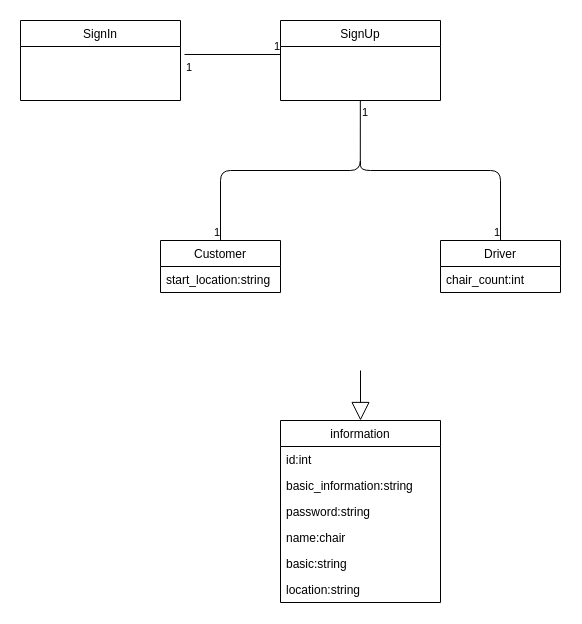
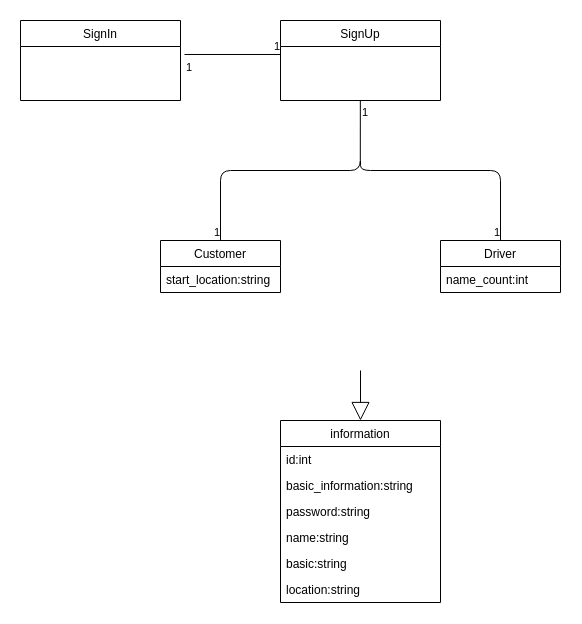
node "chair_count:int": label "chair_count:int" -> "name_count:int"
node "name:chair": label "name:chair" -> "name:string"
